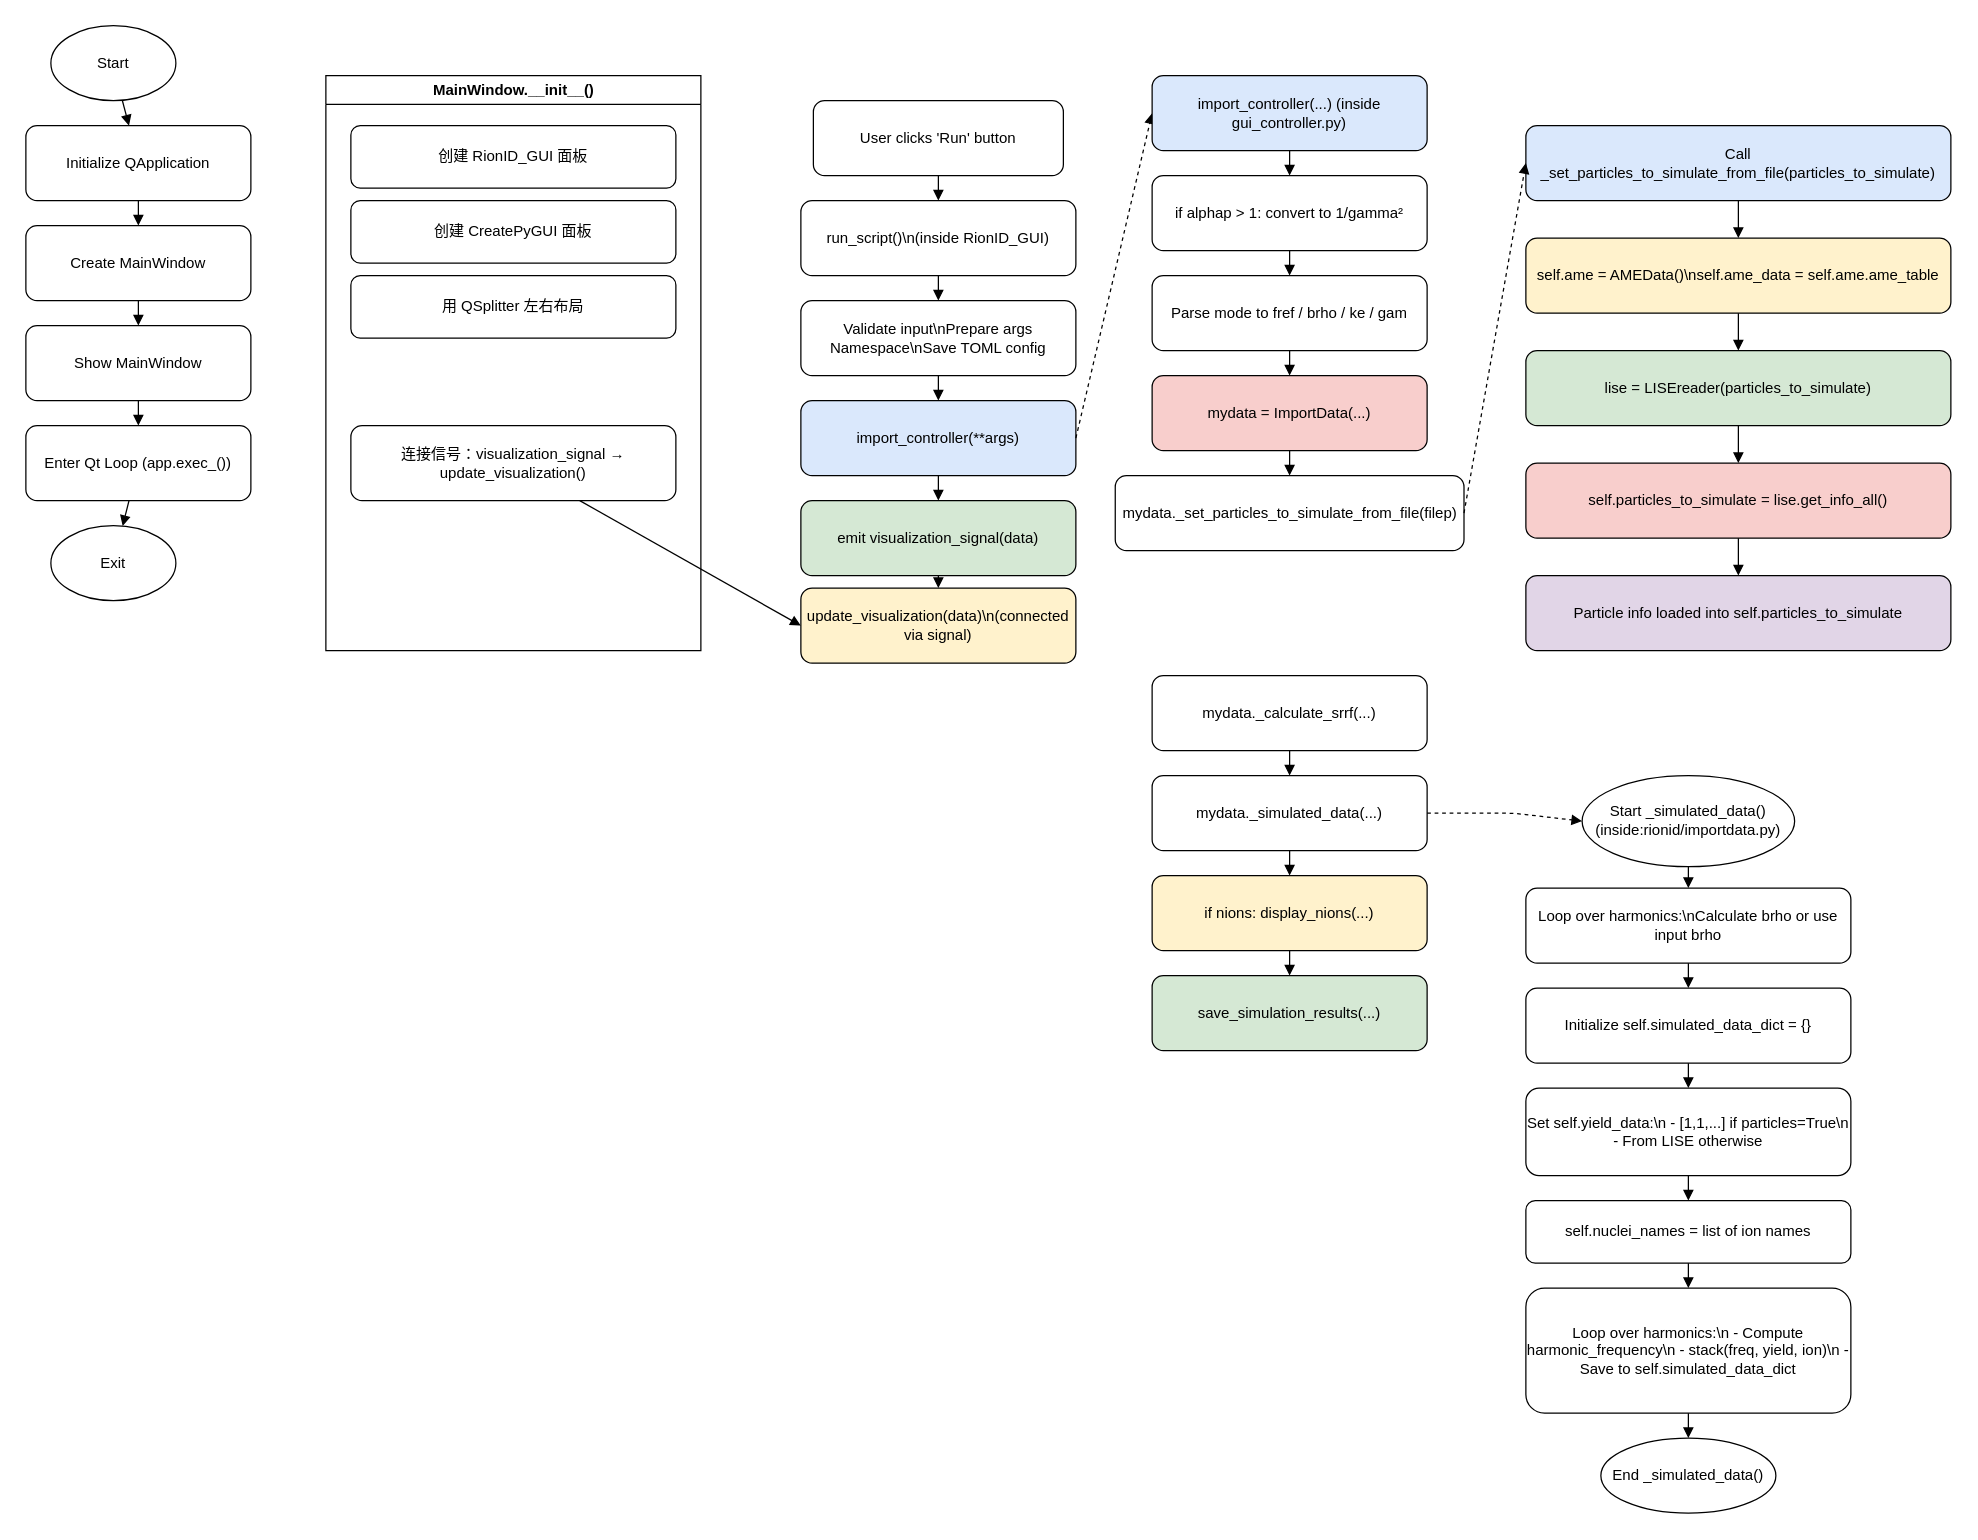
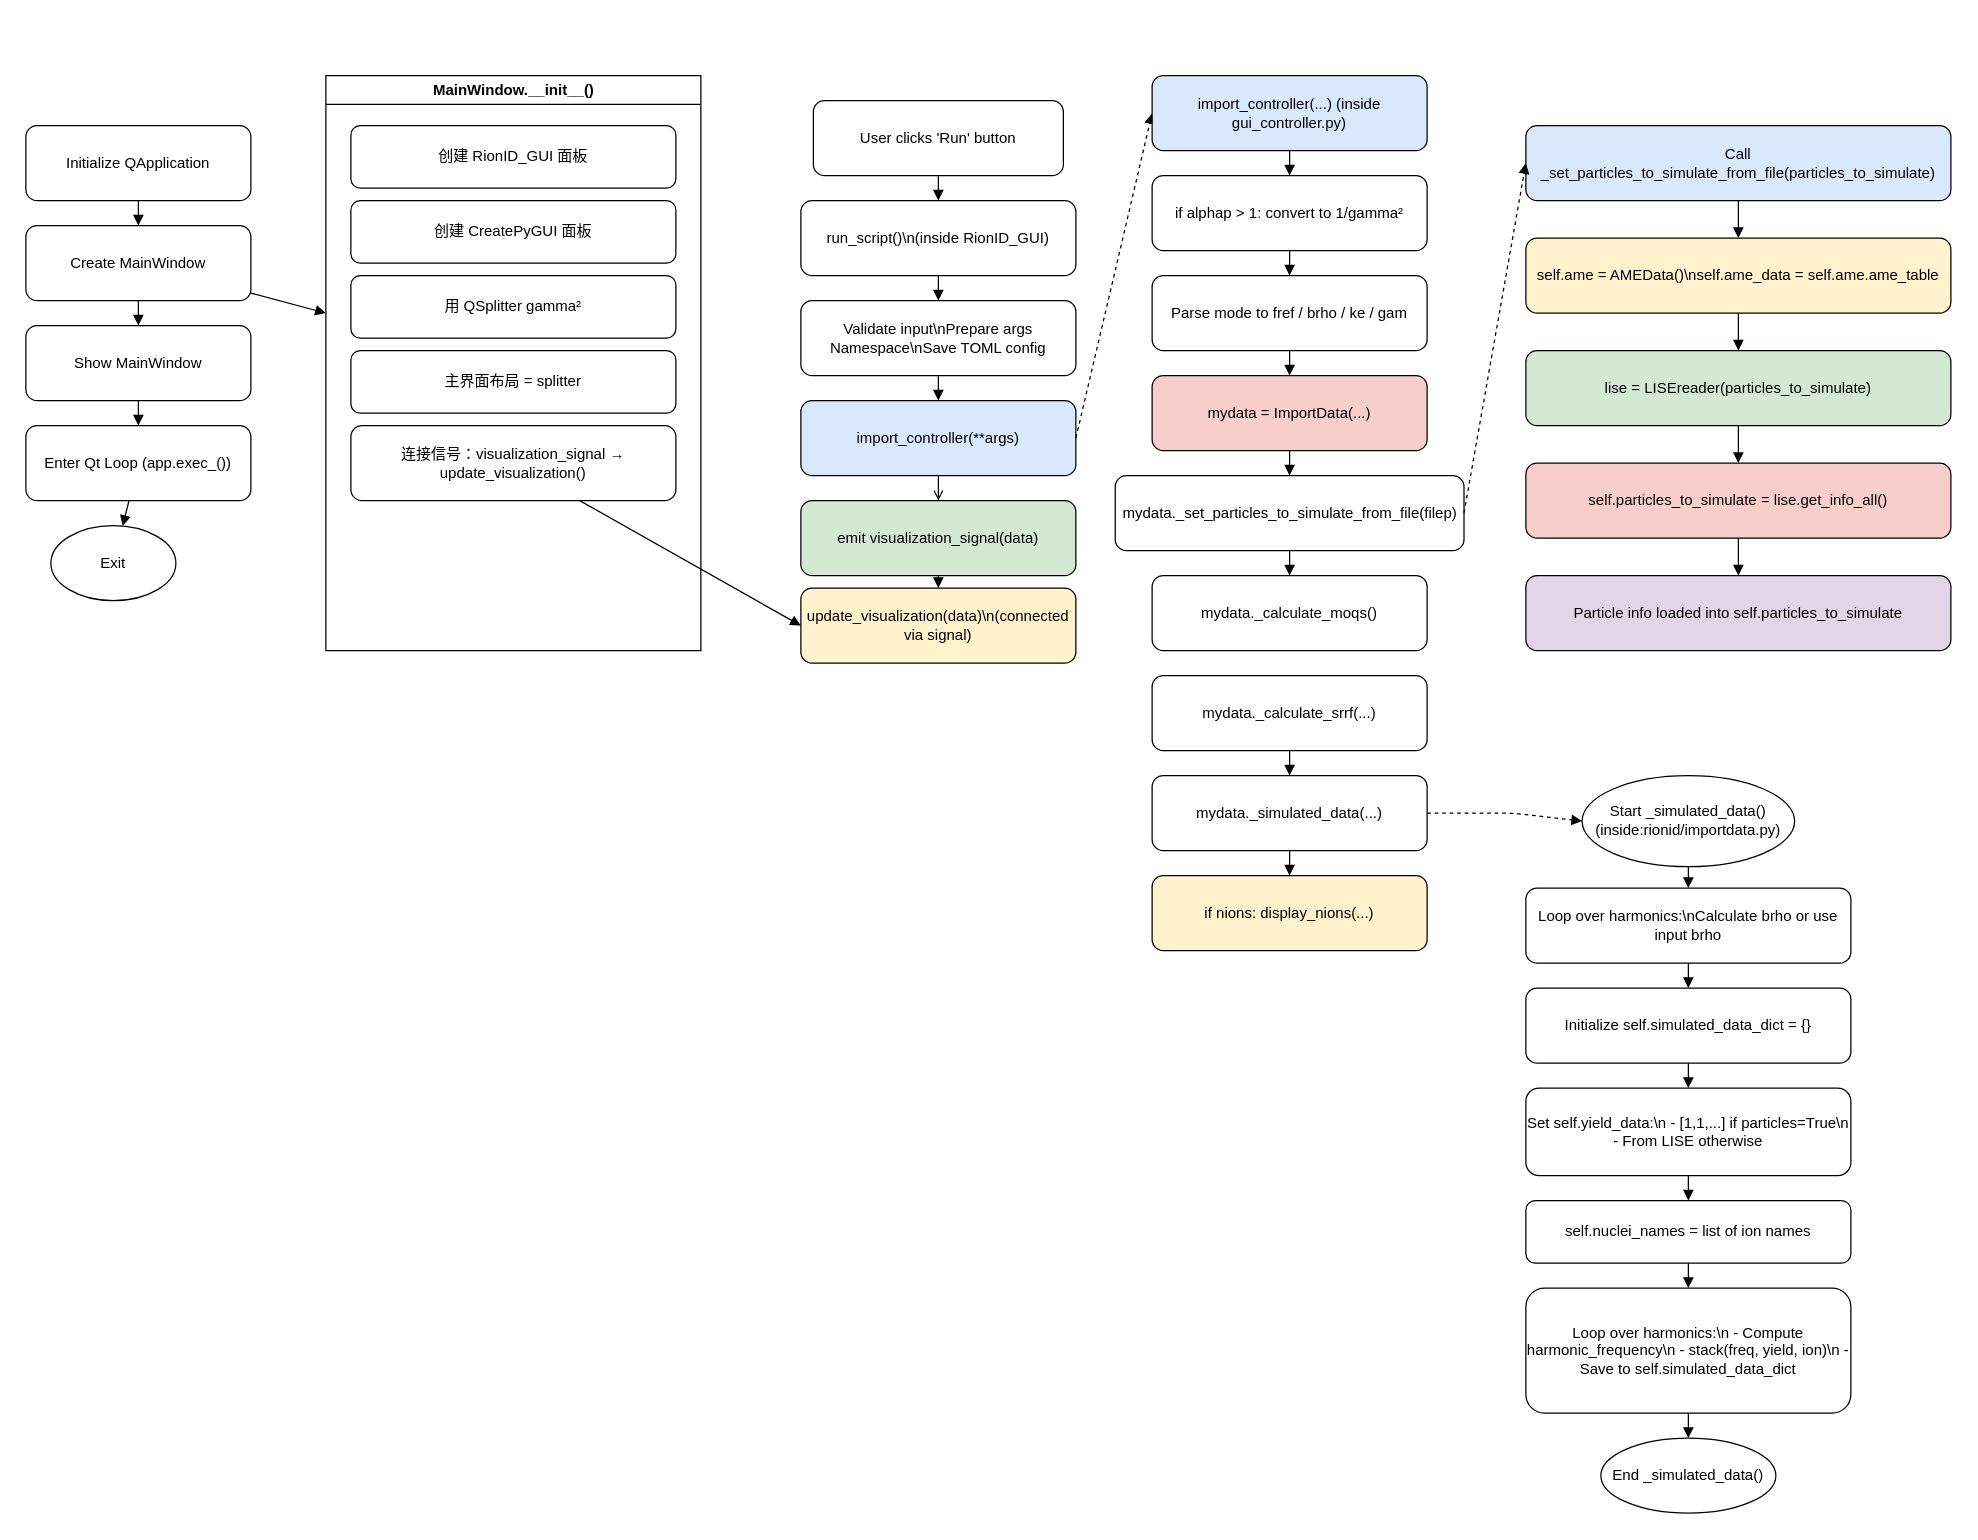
node "Start": removed
edge "Start" -> "Initialize QApplication": removed
edge "Create MainWindow" -> "MainWindow.__init__()": added
node "用 QSplitter 左右布局": label "用 QSplitter 左右布局" -> "用 QSplitter gamma²"
node "主界面布局 = splitter": added
edge "import_controller(**args)" -> "emit visualization_signal(data)": arrowhead block -> open
edge "mydata._set_particles_to_simulate_from_file(filep)" -> "mydata._calculate_moqs()": added
node "mydata._calculate_moqs()": added
edge "if nions: display_nions(...)" -> "save_simulation_results(...)": removed
node "save_simulation_results(...)": removed
